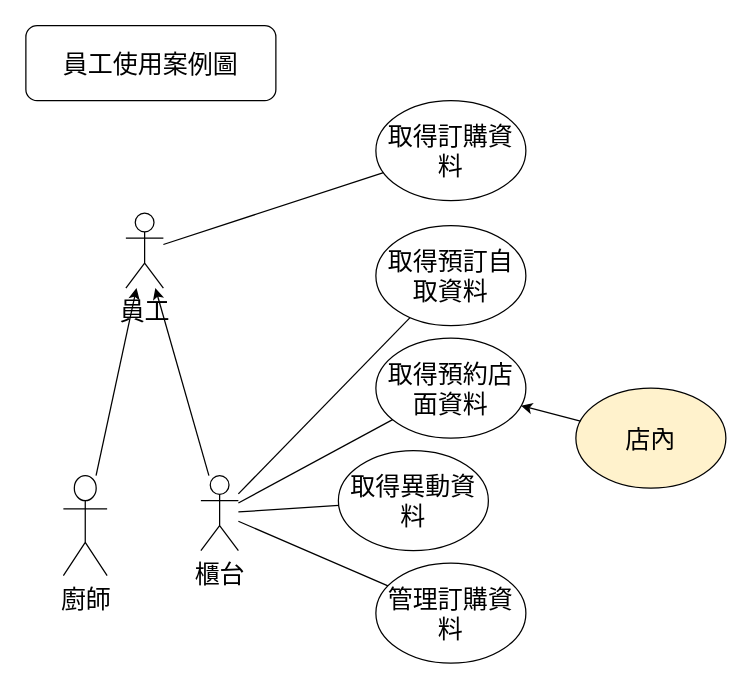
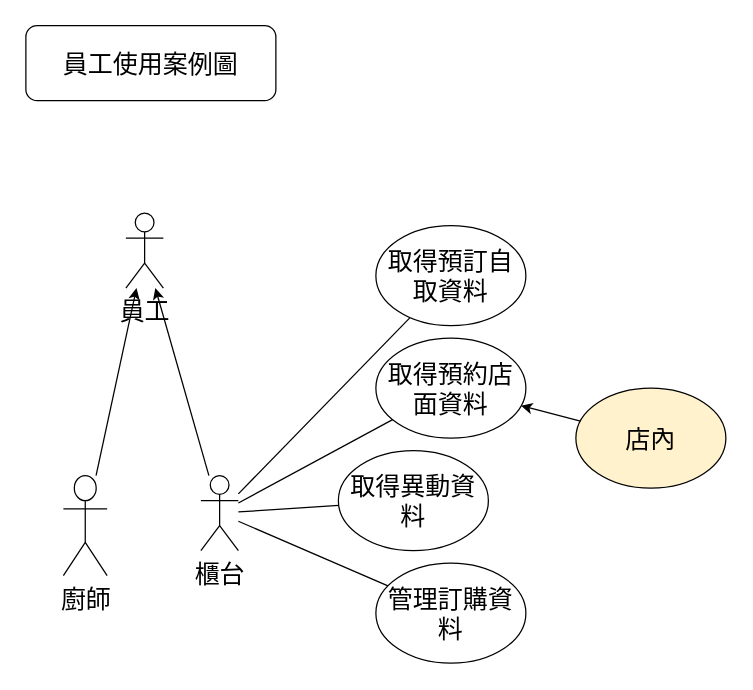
node "取得訂購資料": removed
edge "取得訂購資料" -- "員工": removed
